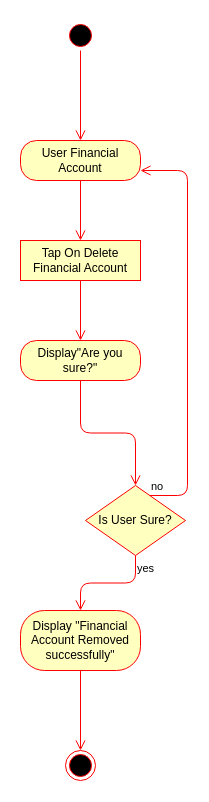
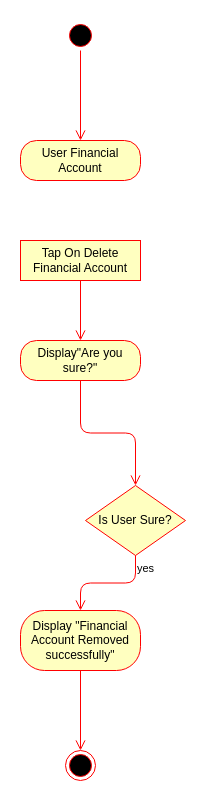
edge "User Financial Account" -> "Tap On Delete Financial Account": removed
edge "Is User Sure?" -> "User Financial Account": removed, label "no"
